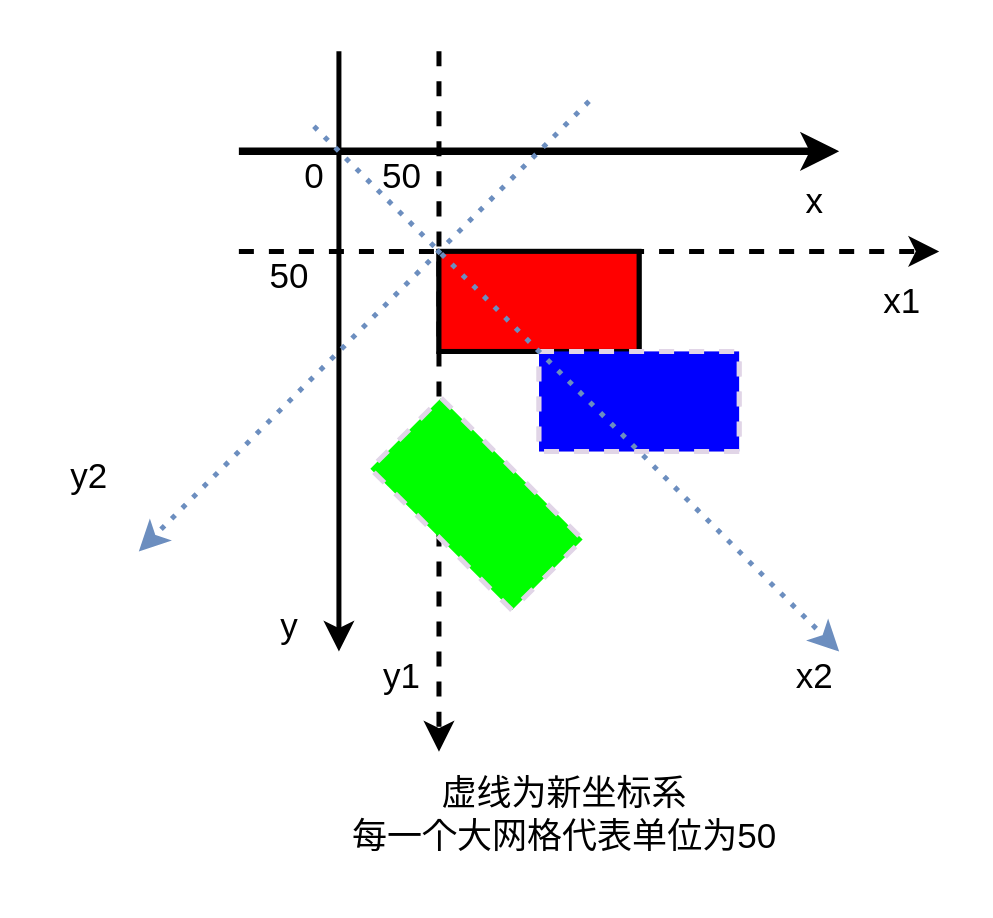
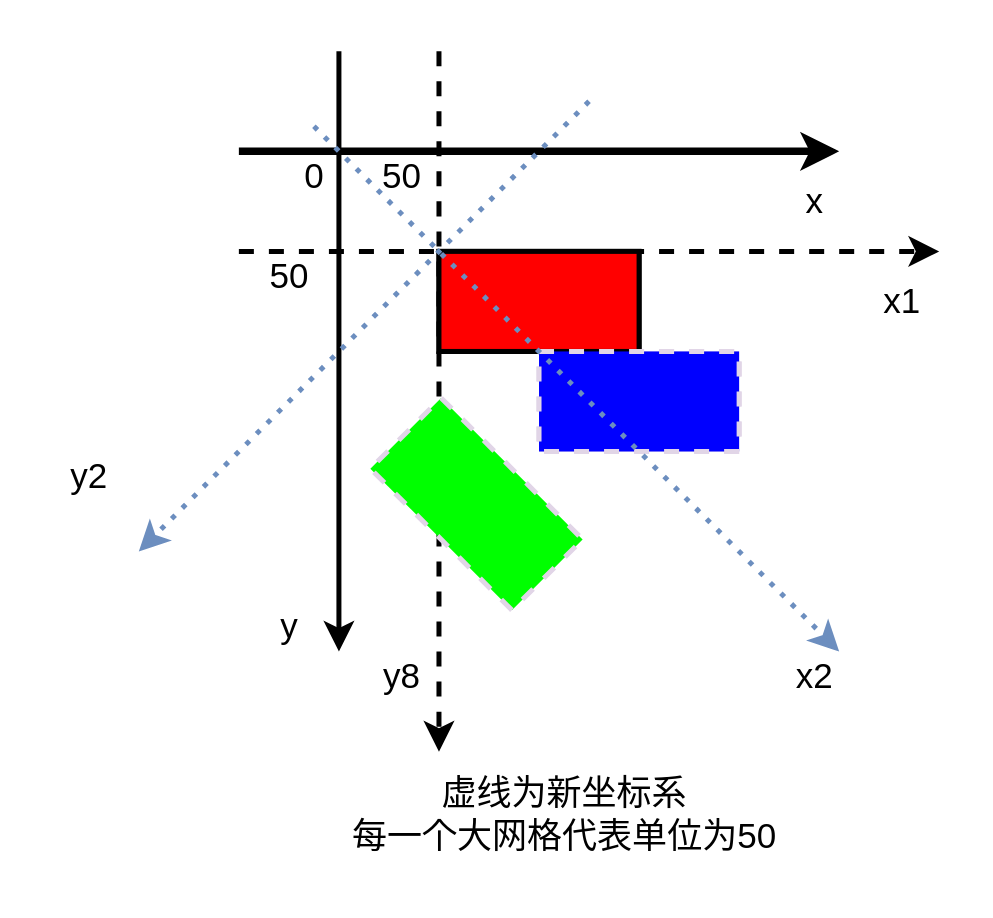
node "y1": label "y1" -> "y8"
